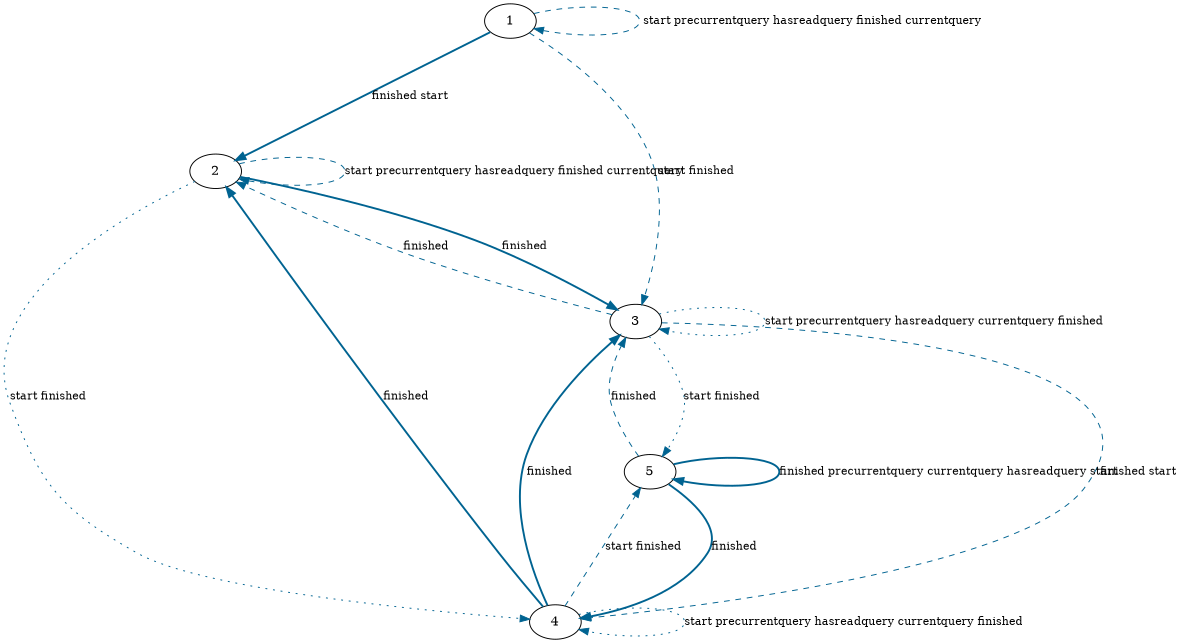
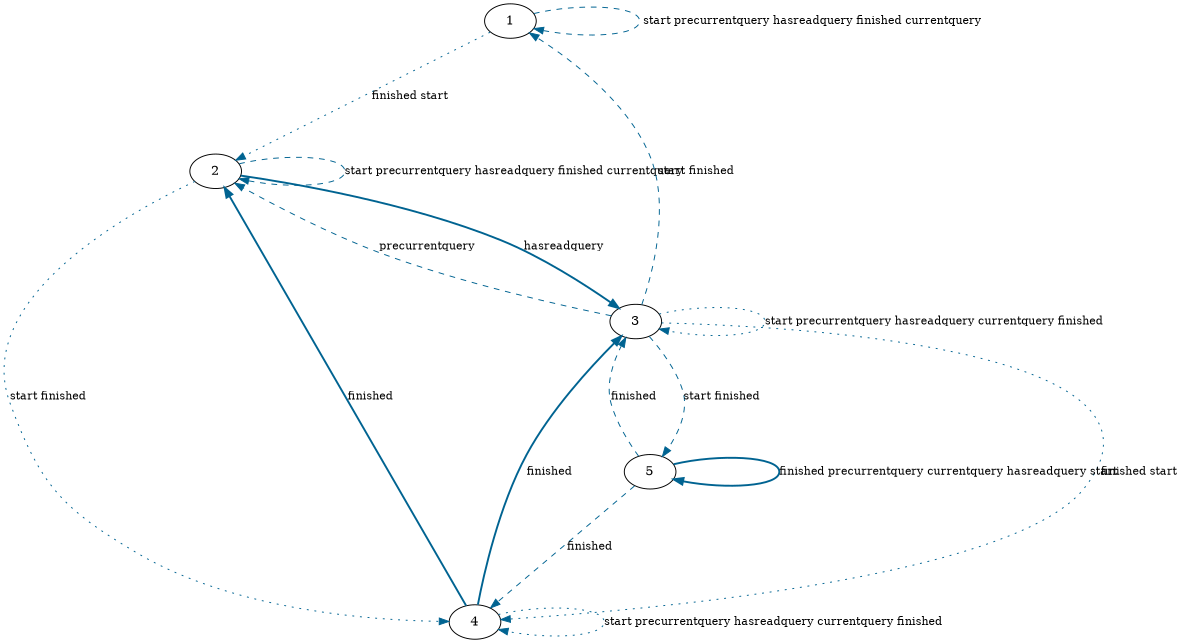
edge "1" -> "2": style bold -> dotted
edge "1" -> "3": reversed
edge "3" -> "2": label "finished" -> "precurrentquery"
edge "2" -> "3": label "finished" -> "hasreadquery"
edge "3" -> "5": style dotted -> dashed
edge "3" -> "4": style dashed -> dotted
edge "4" -> "5": removed, label "start finished"
edge "5" -> "4": style bold -> dashed
